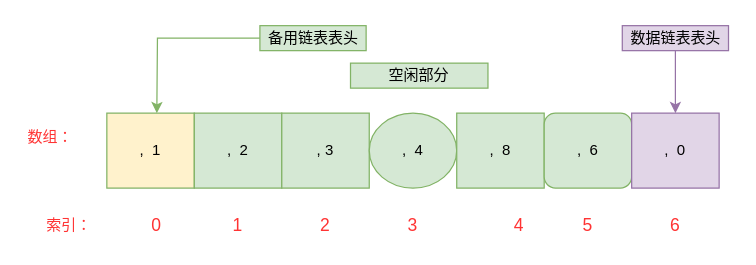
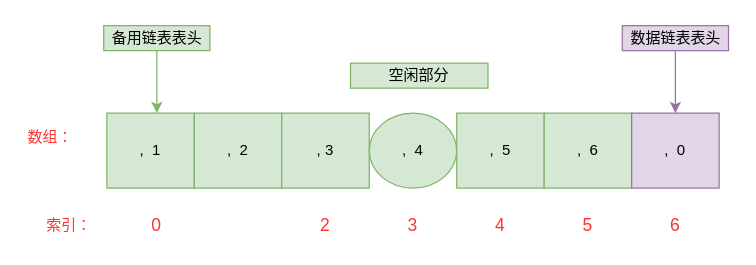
node "备用链表表头": moved (313, 38) -> (157, 38)
node ", 1": fillcolor #fff2cc -> #d5e8d4
node ", 8": label ", 8" -> ", 5"
node ", 6": shape rounded rectangle -> rectangle
node "1": removed
node "4": moved (519, 226) -> (501, 226)
